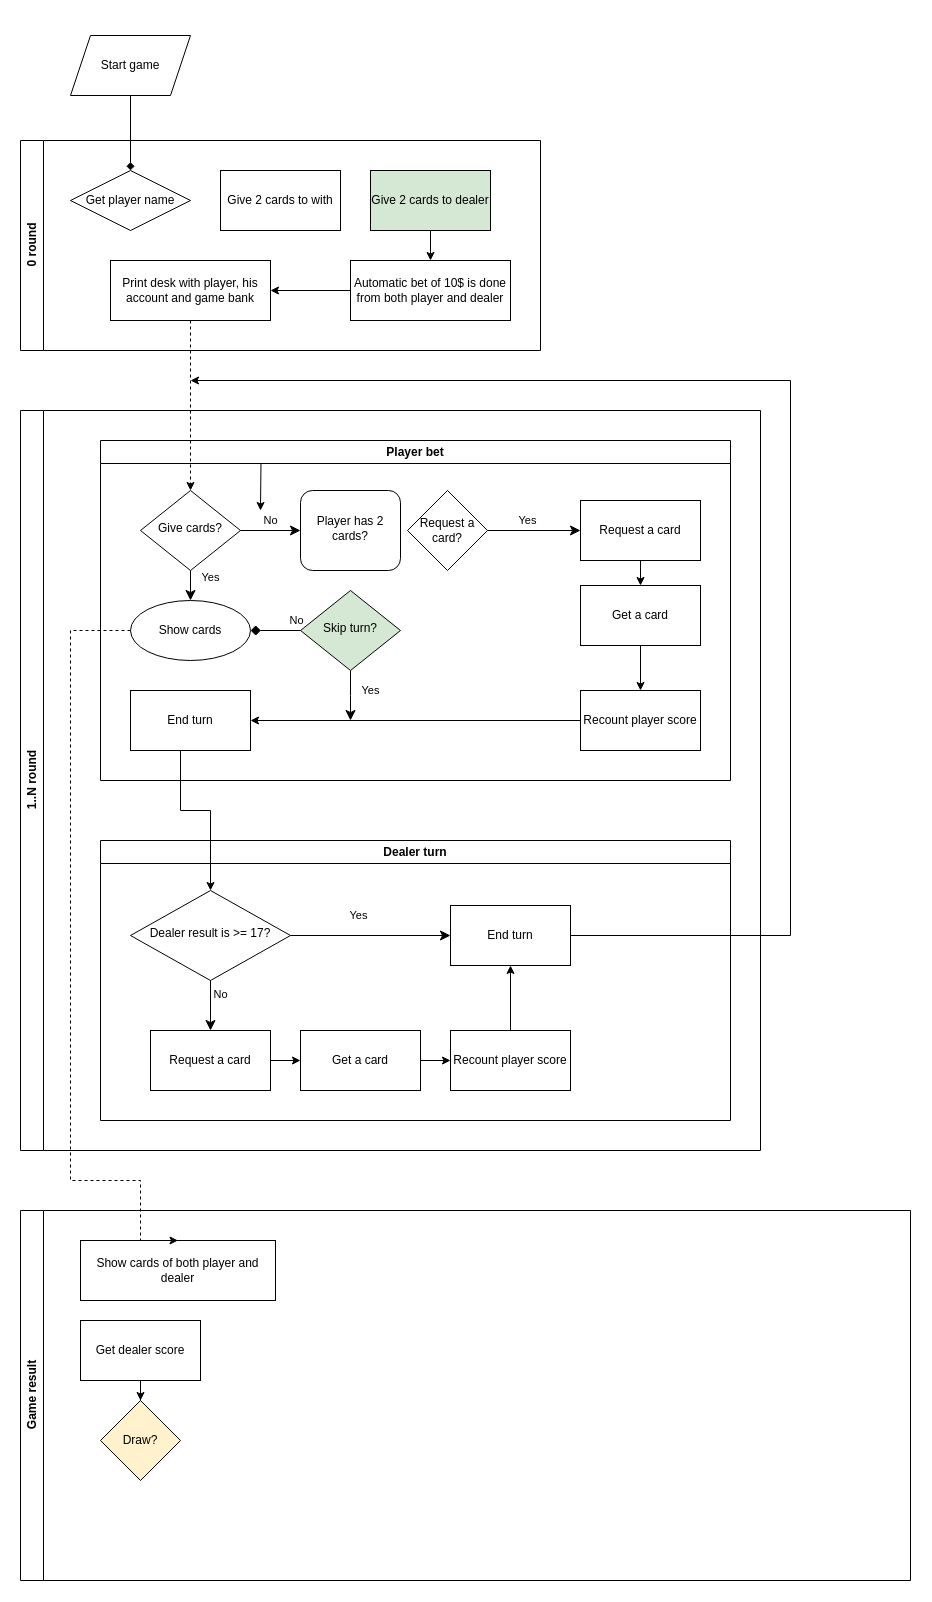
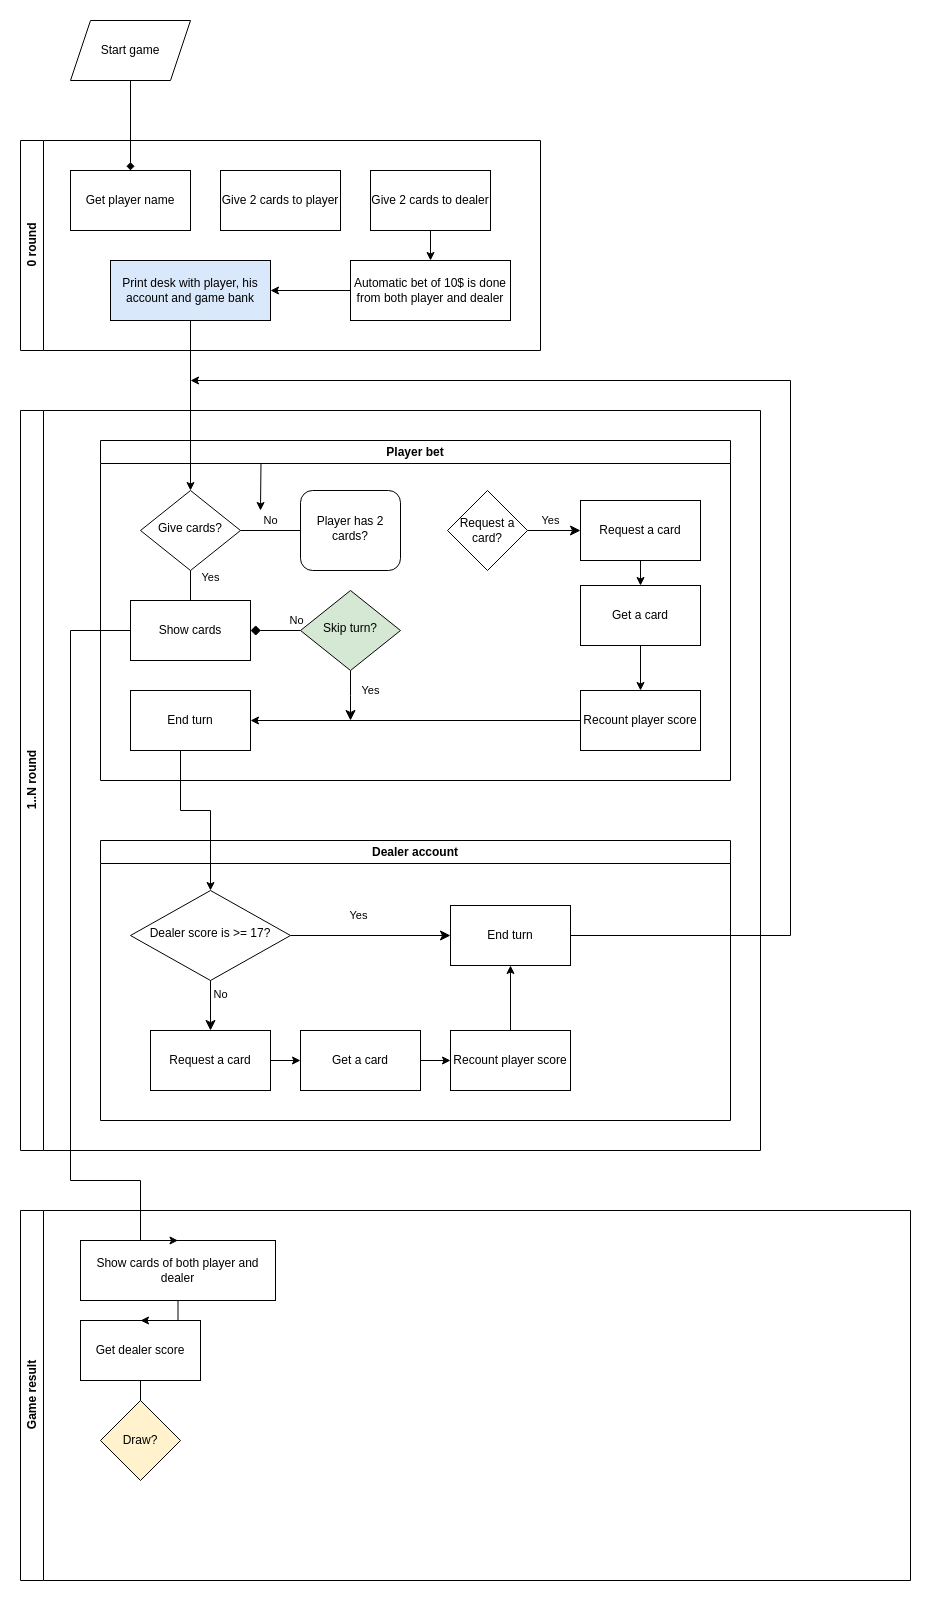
node "Start game": moved (131, 66) -> (131, 51)
node "Get player name": shape diamond -> rectangle
node "Give 2 cards to with": label "Give 2 cards to with" -> "Give 2 cards to player"
node "Give 2 cards to dealer": fillcolor #d5e8d4 -> #ffffff
node "Print desk with player, his account and game bank": fillcolor #ffffff -> #dae8fc
edge "Print desk with player, his account and game bank" -> "Give cards?": style dashed -> solid
edge "Give cards?" -> "Player has 2 cards?": arrowhead classic -> none
node "Request a card?": moved (448, 531) -> (488, 531)
edge "Give cards?" -> "Show cards": arrowhead classic -> none
node "Show cards": shape ellipse -> rectangle
node "Dealer turn": label "Dealer turn" -> "Dealer account"
node "Dealer result is >= 17?": label "Dealer result is >= 17?" -> "Dealer score is >= 17?"
edge "Show cards" -> "Show cards of both player and dealer": style dashed -> solid
edge "Show cards of both player and dealer" -> "Get dealer score": added
edge "Get dealer score" -> "Draw?": arrowhead classic -> none
